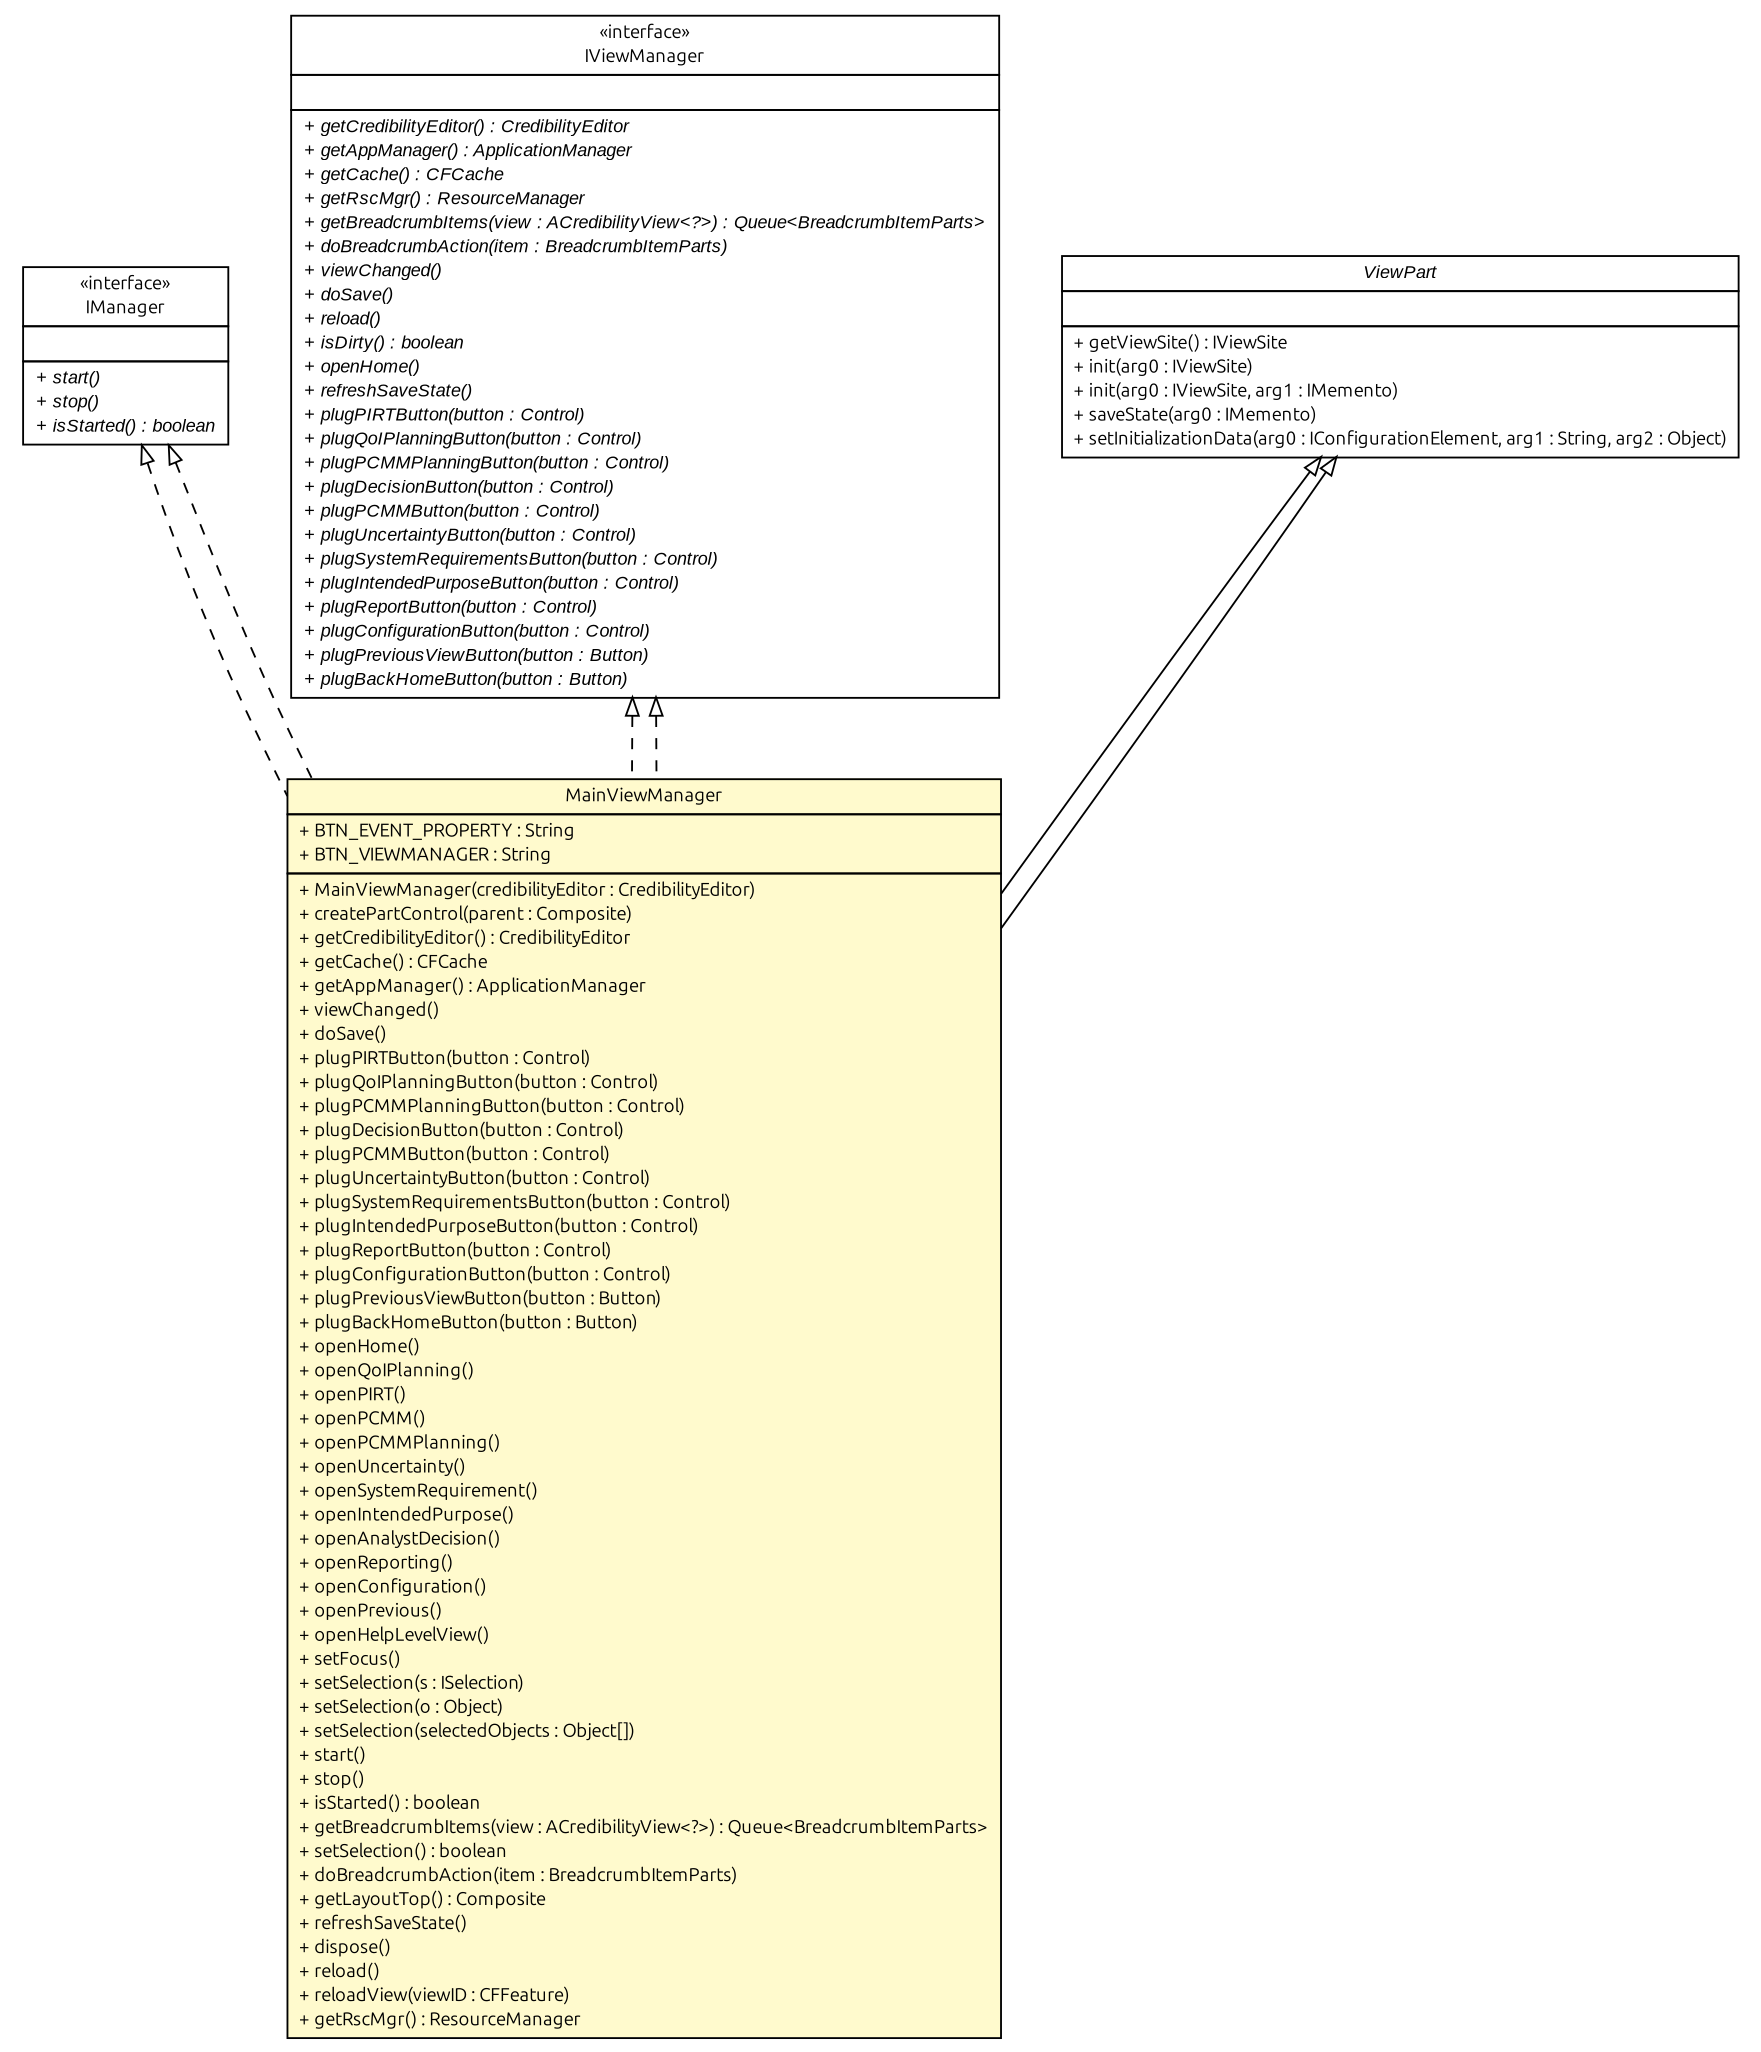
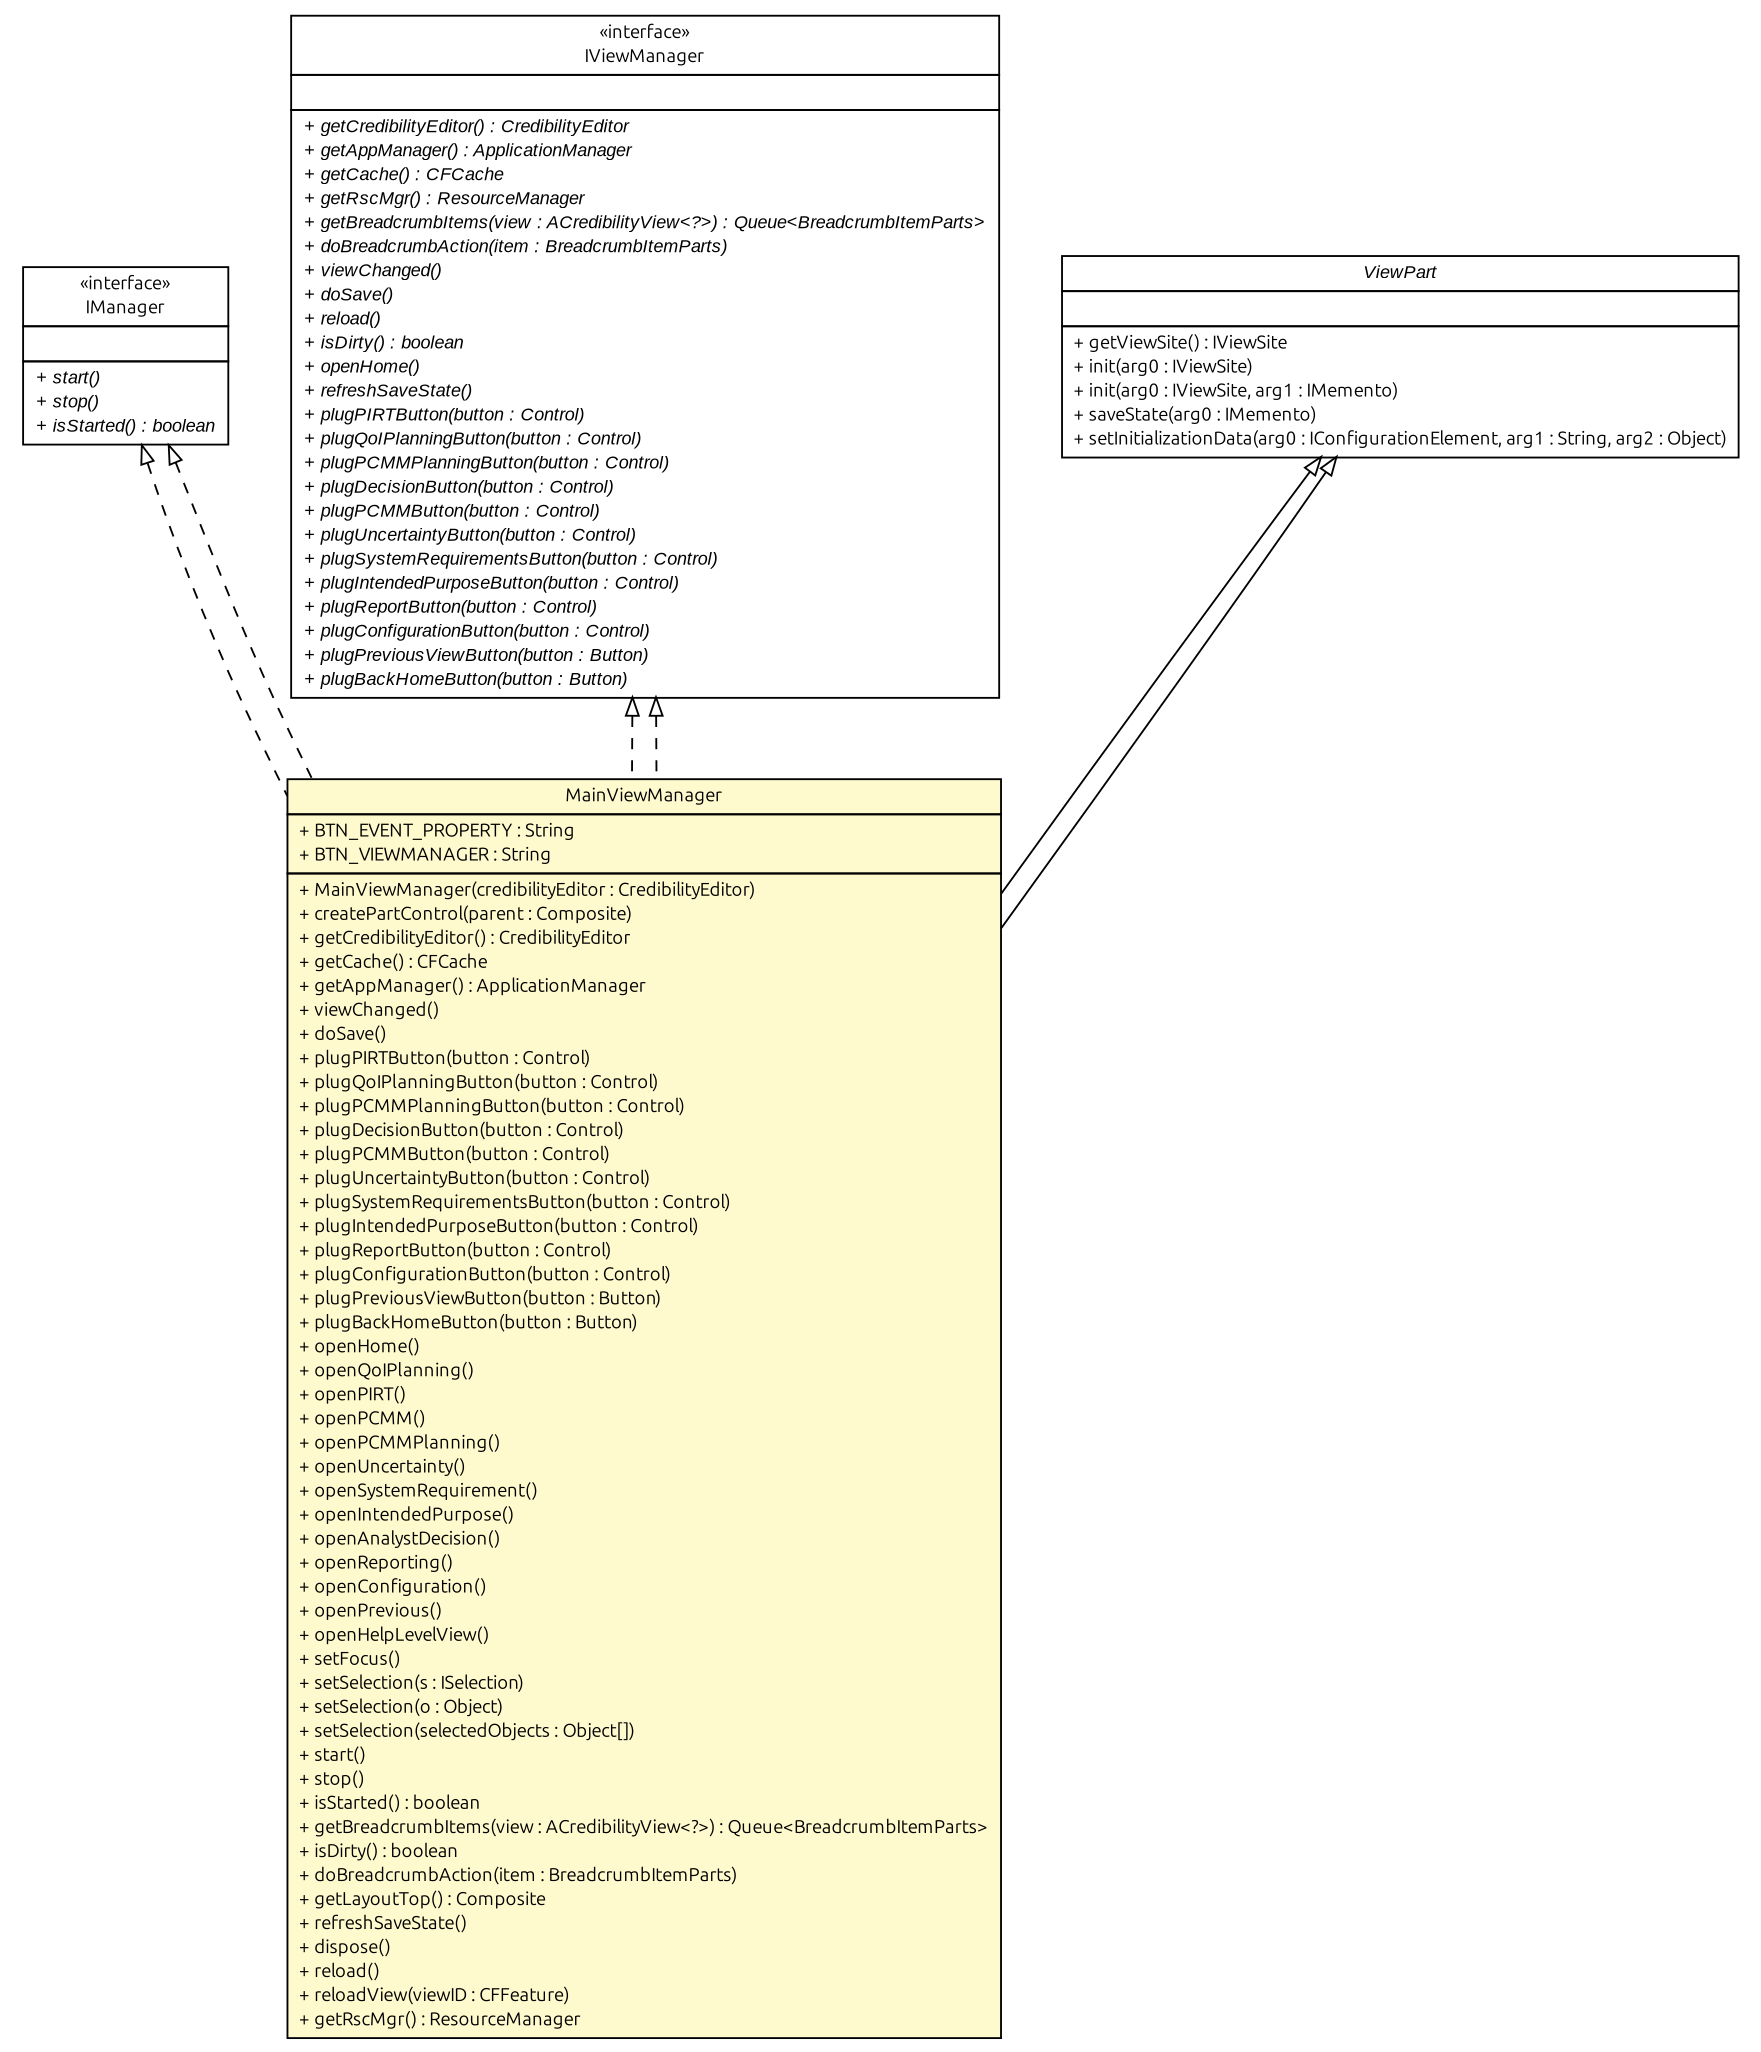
node "MainViewManager": text "+ setSelection() : boolean" -> "+ isDirty() : boolean"
